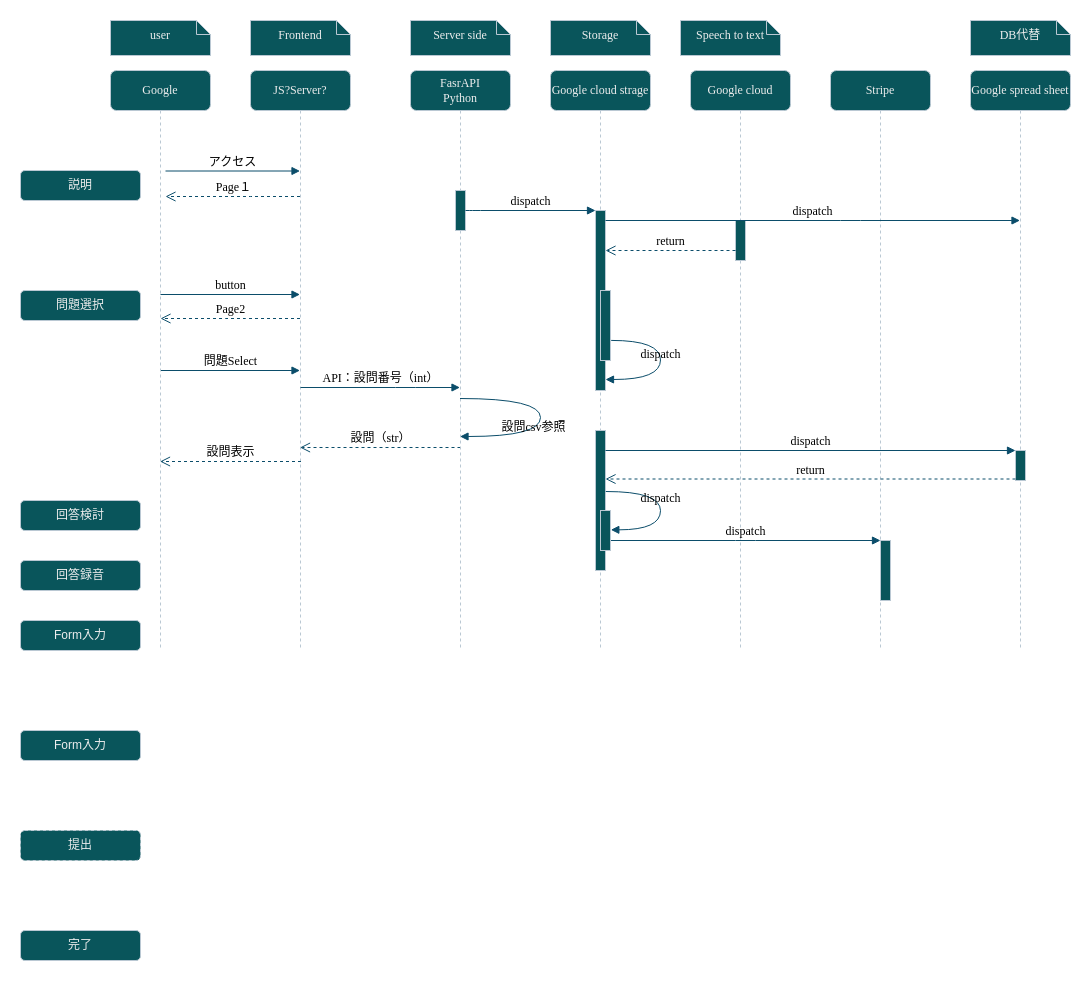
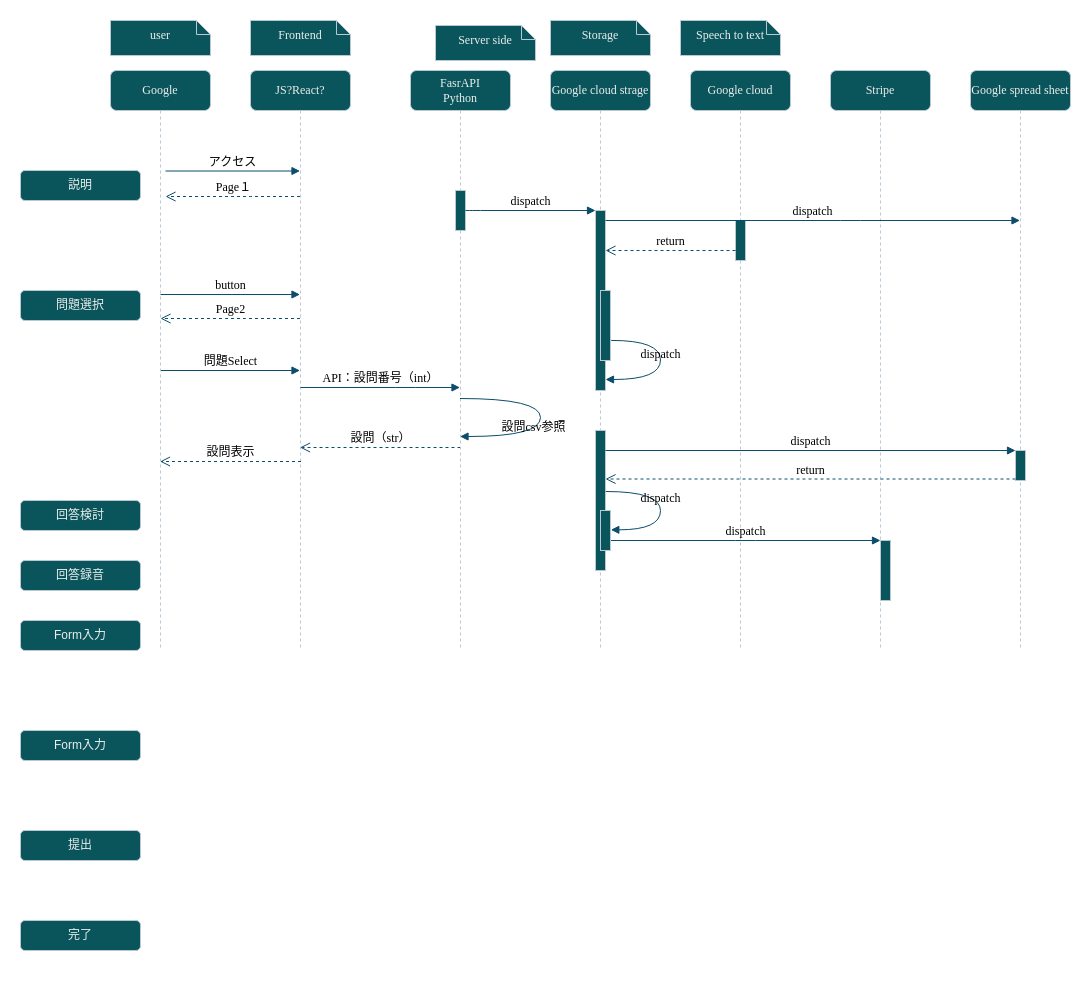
node "Server side": moved (461, 38) -> (486, 43)
node "DB代替": removed
node "JS?Server?": label "JS?Server?" -> "JS?React?"
node "提出": style dashed -> solid
node "完了": moved (81, 946) -> (81, 936)
